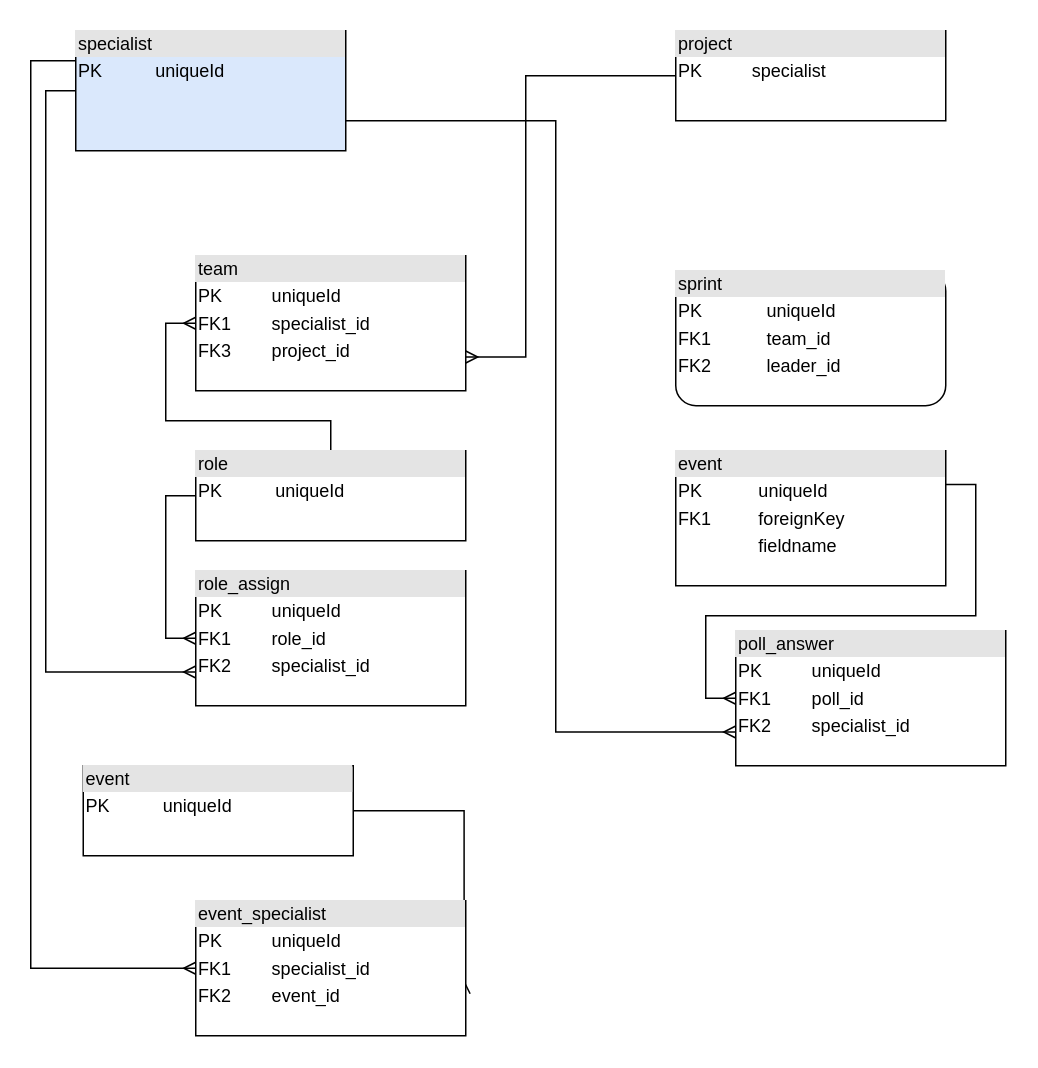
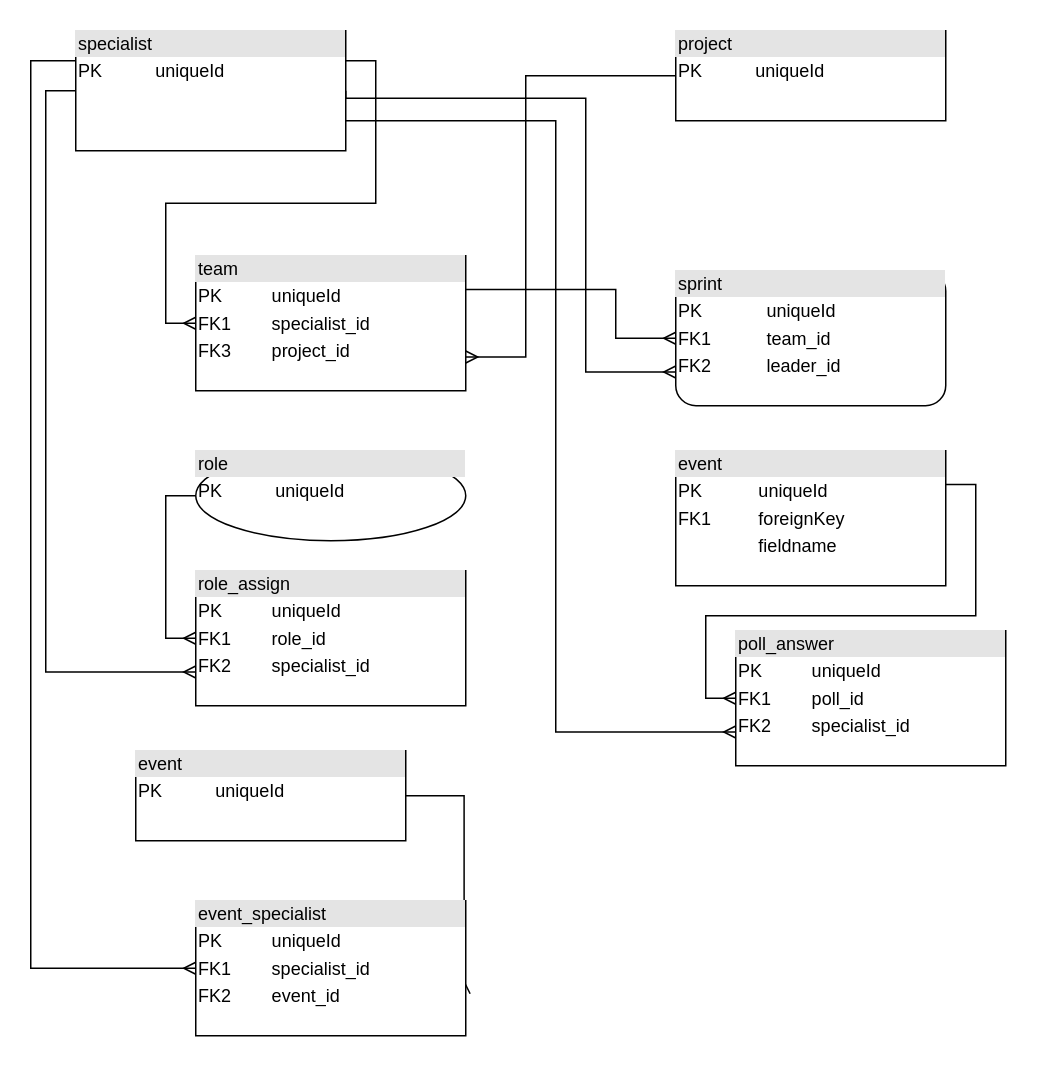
node "project PK specialist": label "project PK specialist" -> "project PK uniqueId"
node "specialist PK uniqueId": fillcolor #dae8fc -> #ffffff
edge "specialist PK uniqueId" -> "sprint PK uniqueId FK1 team_id FK2 leader_id": added
edge "team PK uniqueId FK1 specialist_id FK3 project_id" -> "sprint PK uniqueId FK1 team_id FK2 leader_id": added
edge "role PK uniqueId" -> "team PK uniqueId FK1 specialist_id FK3 project_id": now "specialist PK uniqueId" -> "team PK uniqueId FK1 specialist_id FK3 project_id"
node "role PK uniqueId": shape rectangle -> ellipse
node "event PK uniqueId": moved (218, 811) -> (271, 796)
